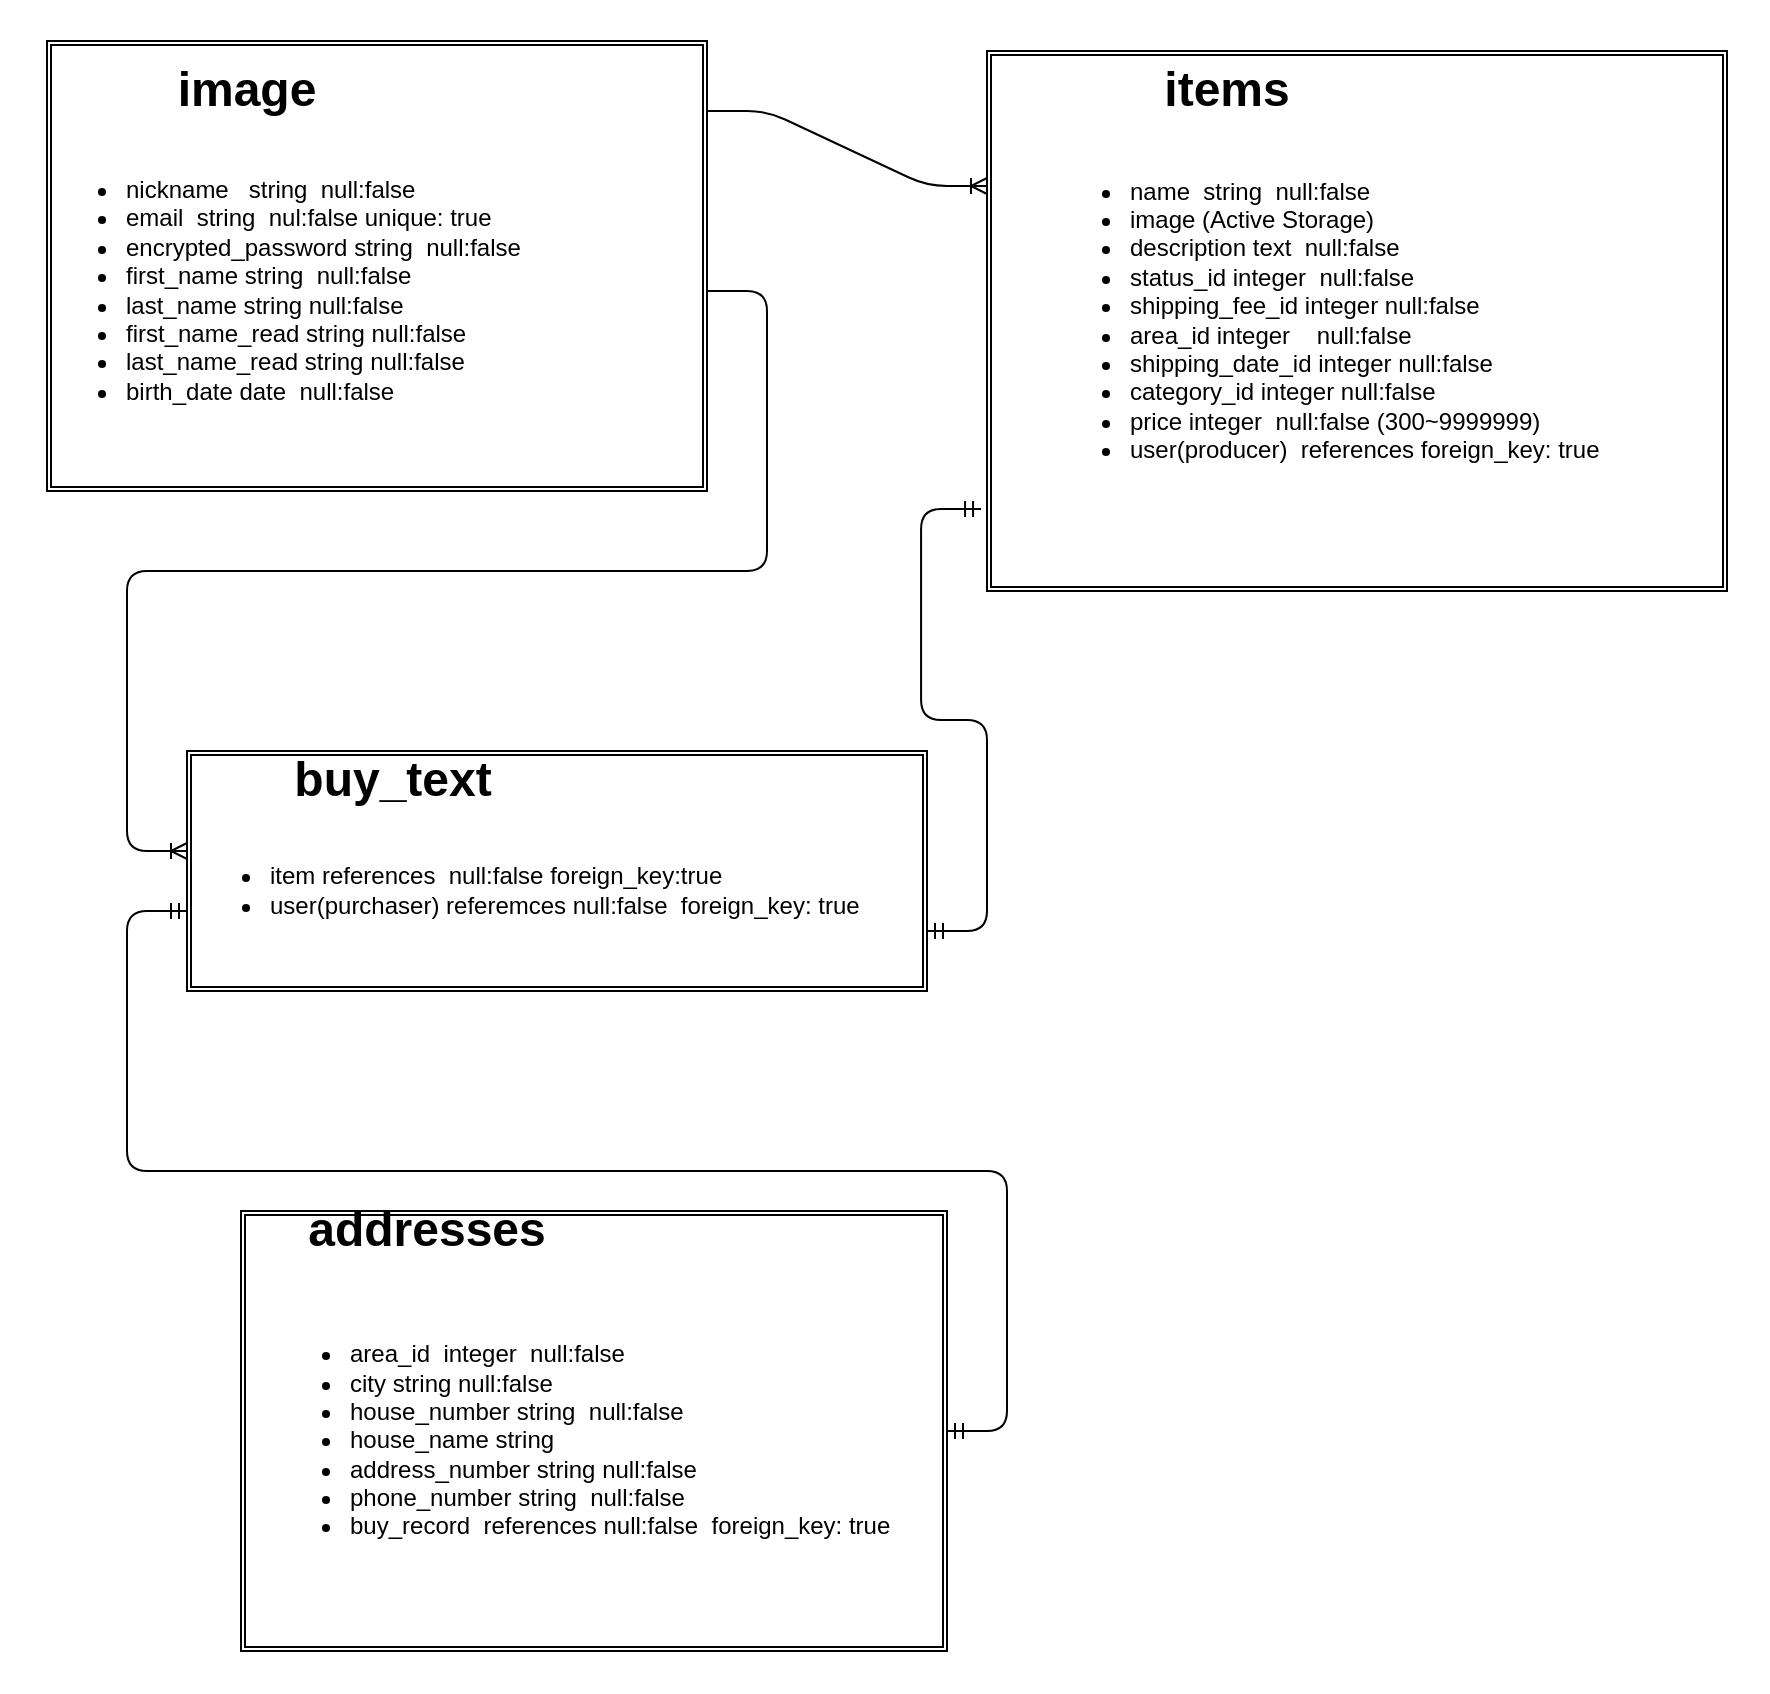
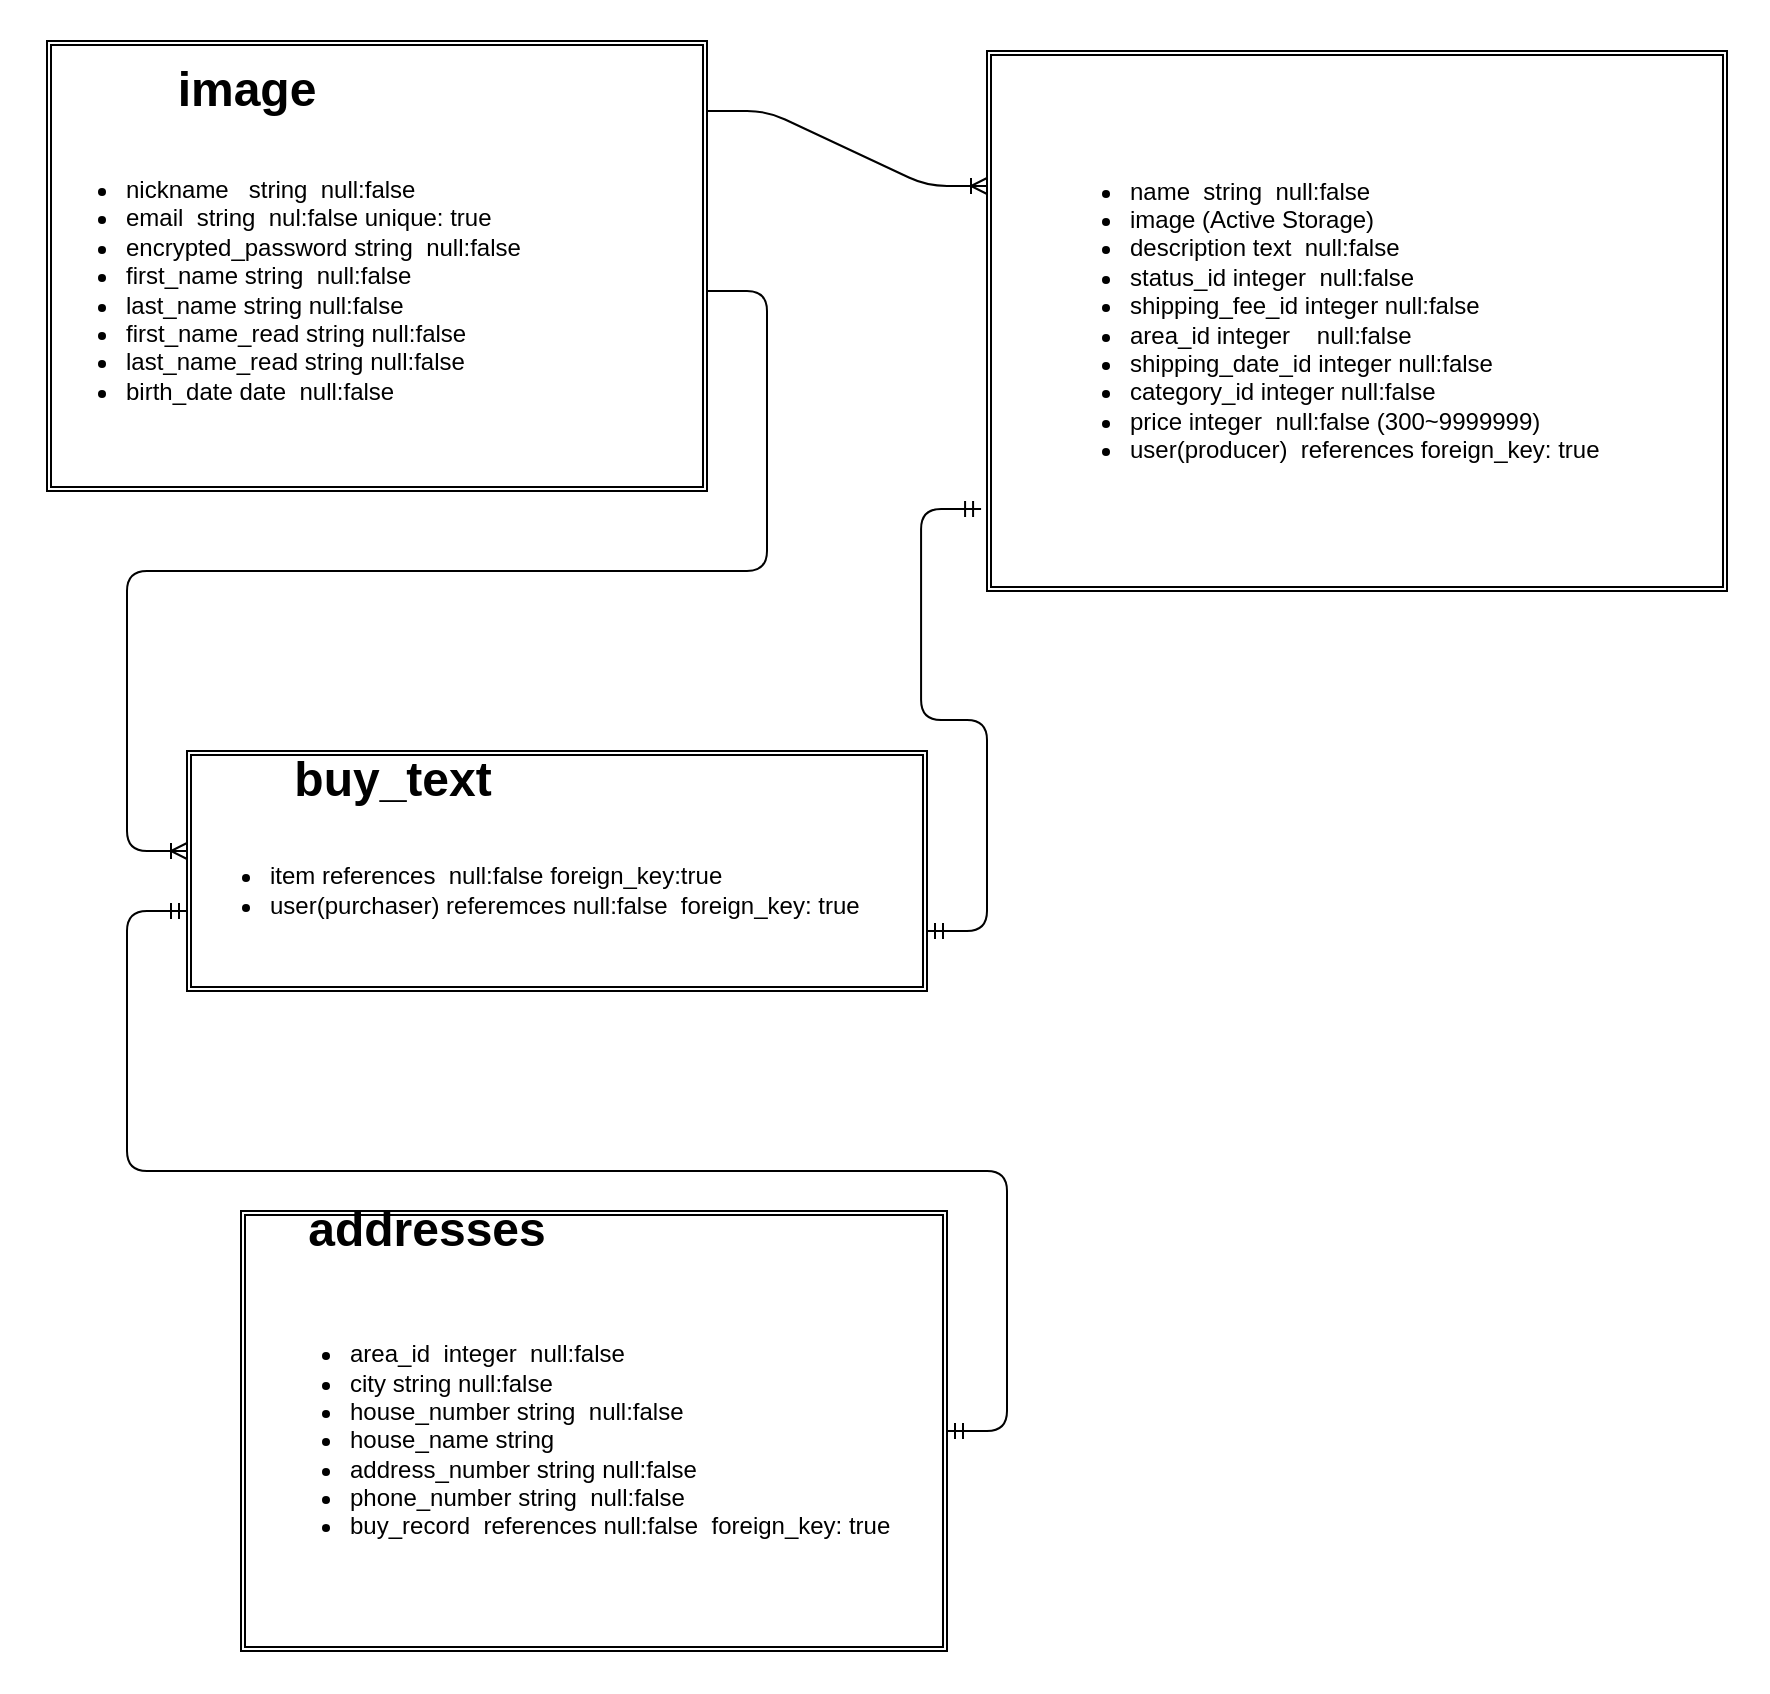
node "items": removed
